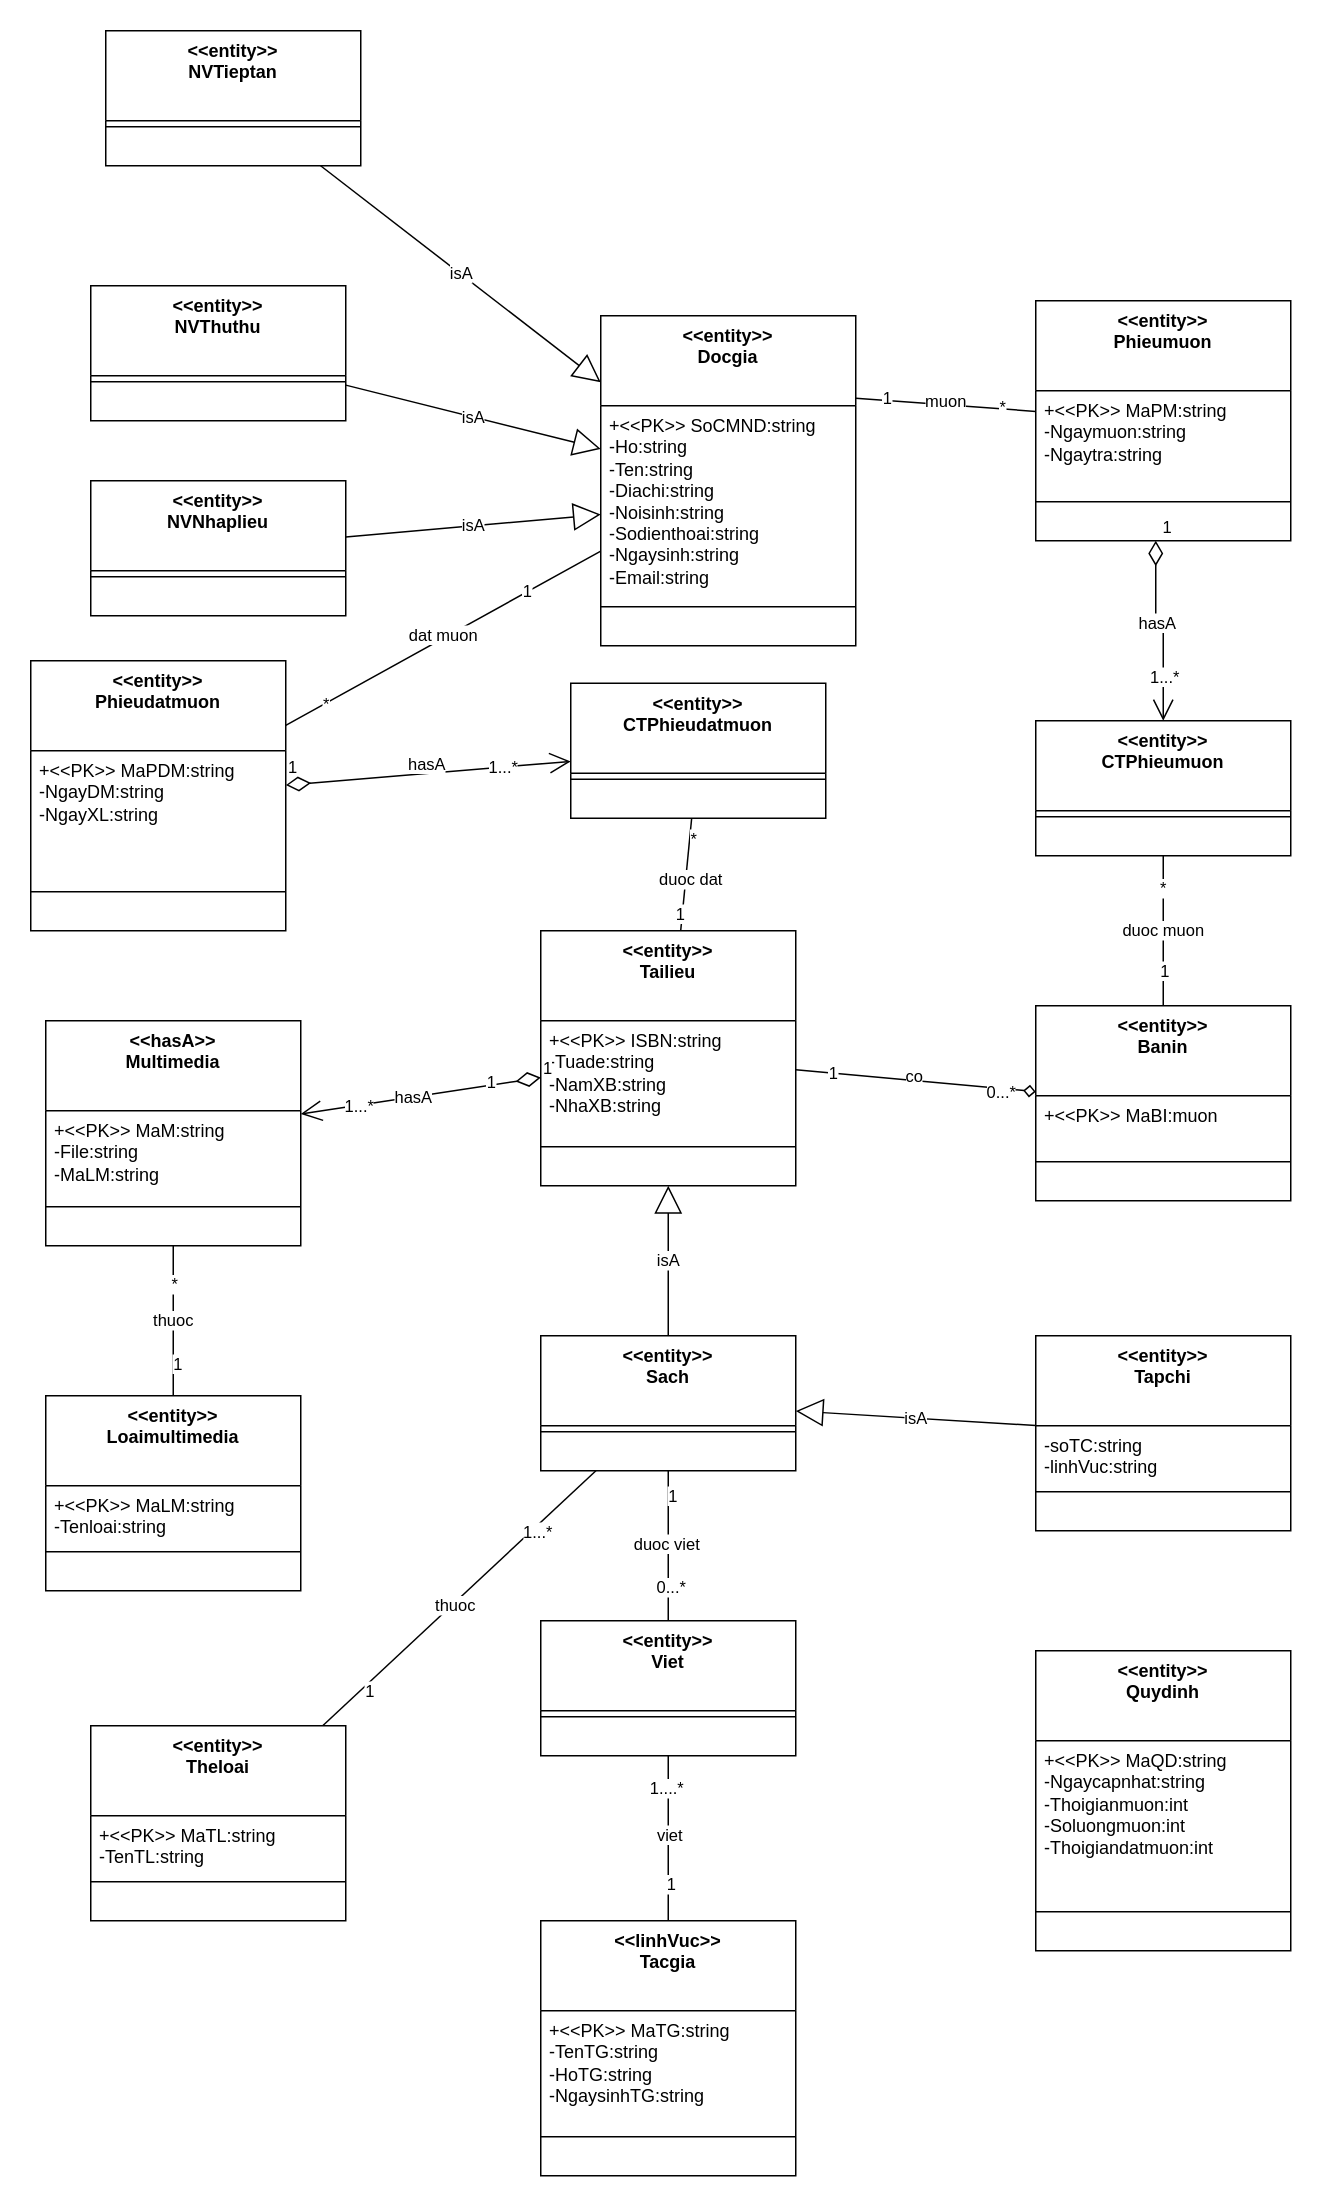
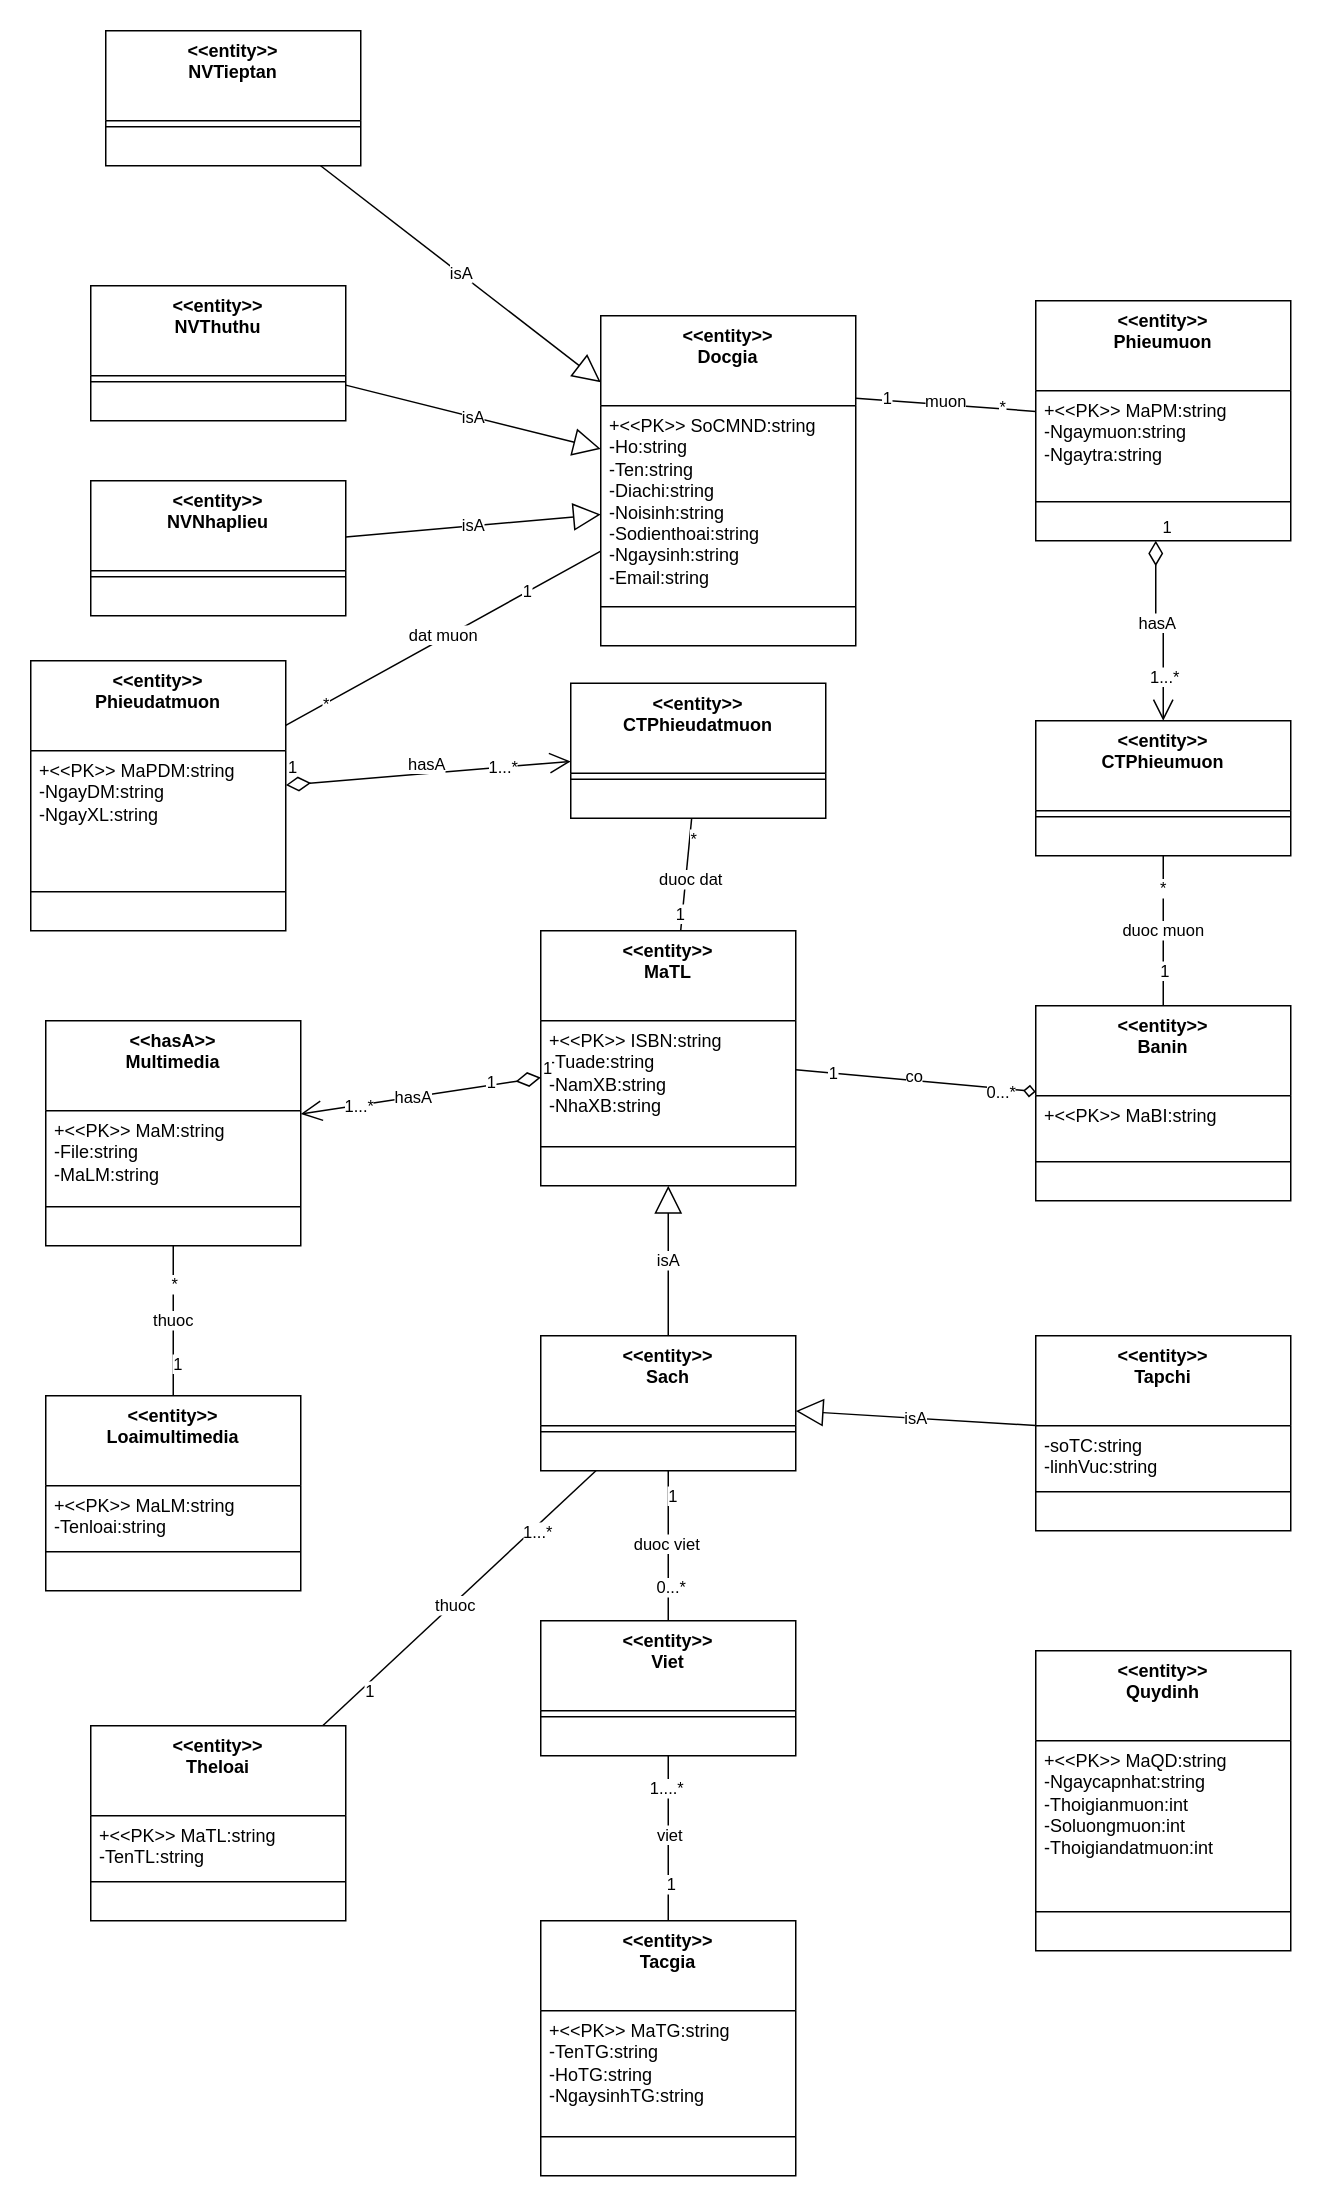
node "<<entity>> Tailieu": label "<<entity>> Tailieu" -> "<<entity>> MaTL"
node "+<<PK>> MaBI:muon": label "+<<PK>> MaBI:muon" -> "+<<PK>> MaBI:string"
node "<<linhVuc>> Tacgia": label "<<linhVuc>> Tacgia" -> "<<entity>> Tacgia"
